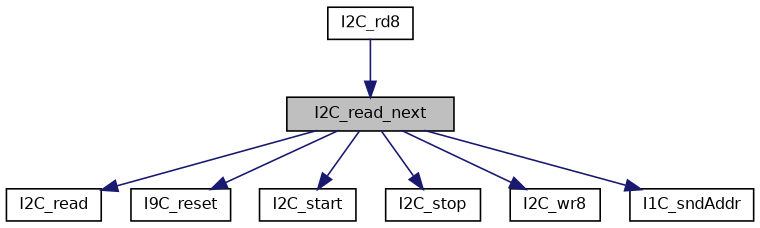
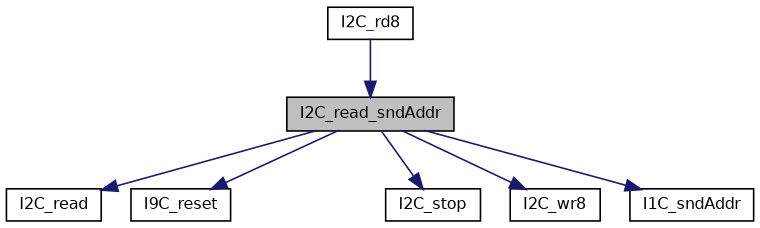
node "I2C_read_next": label "I2C_read_next" -> "I2C_read_sndAddr"
node "I2C_start": removed
